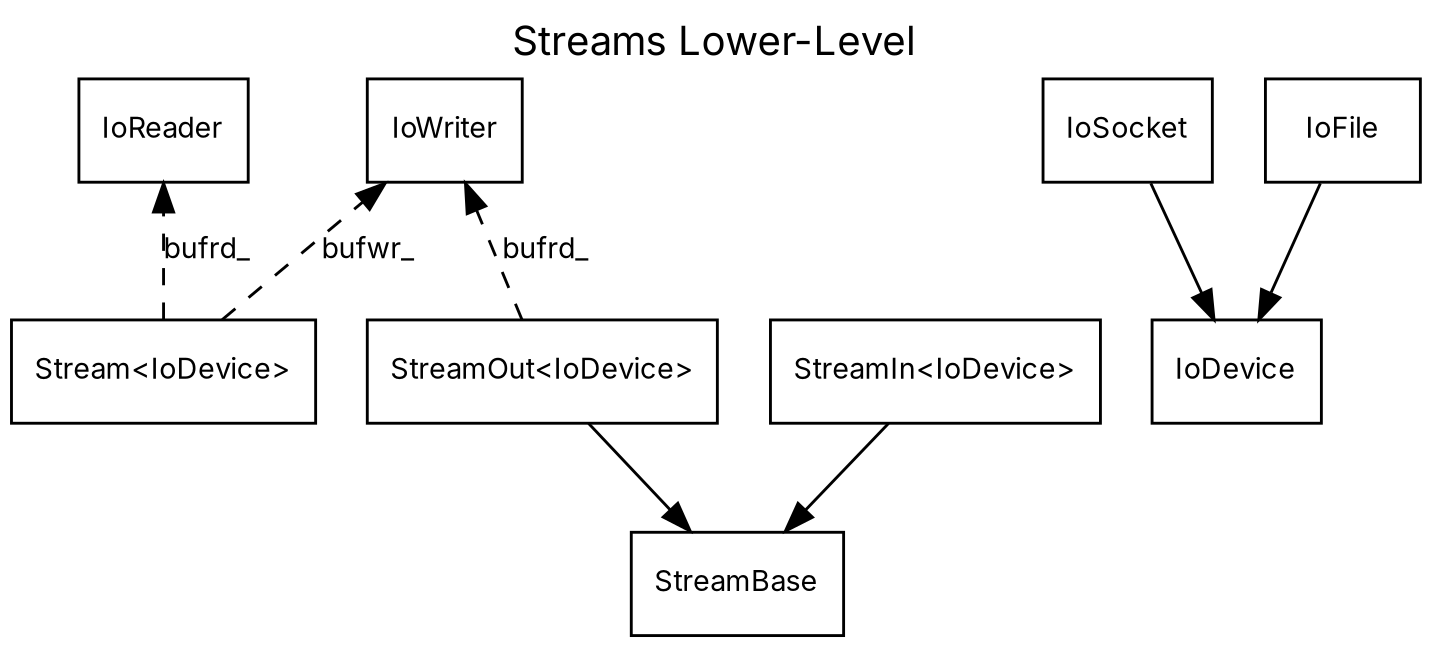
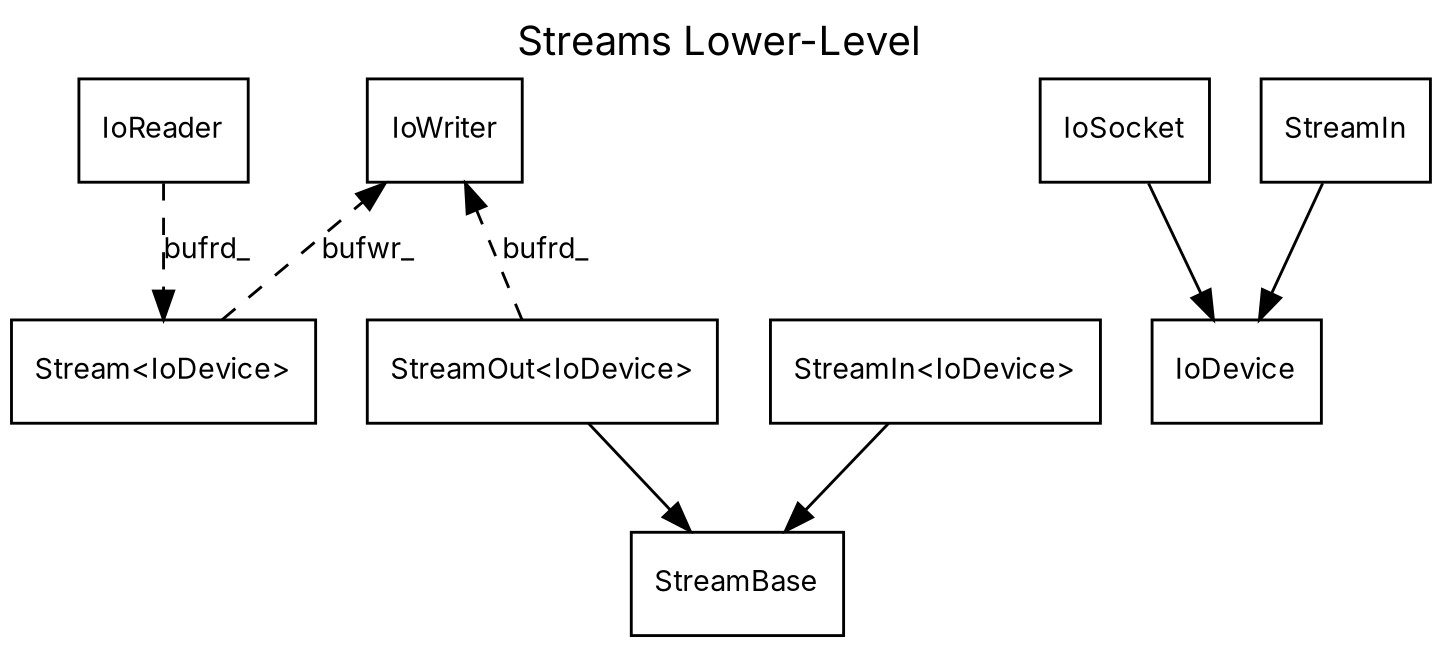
node "IoFile": label "IoFile" -> "StreamIn"
edge "Stream<IoDevice>" -> "IoReader": reversed
